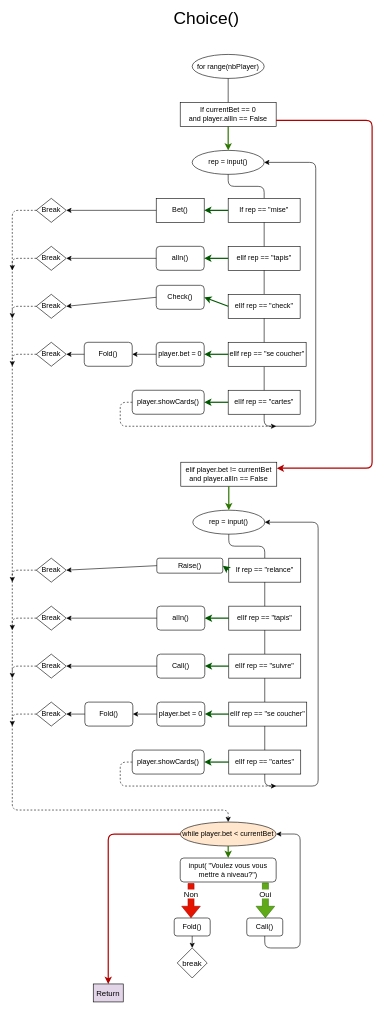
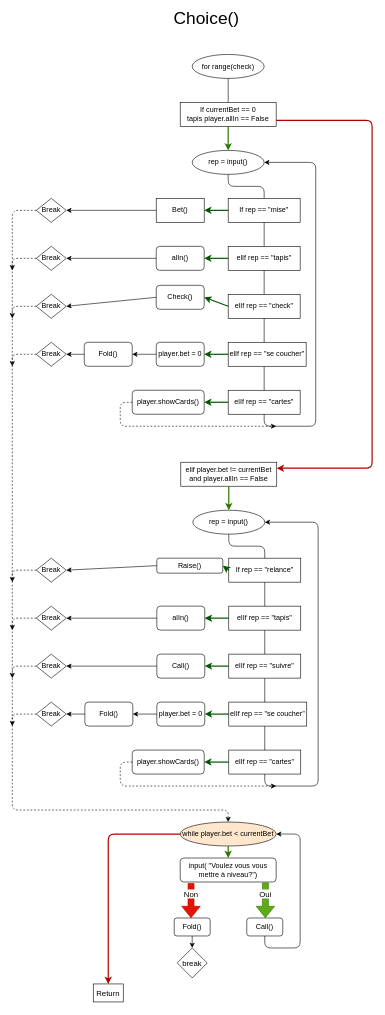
node "for range(nbPlayer)": label "for range(nbPlayer)" -> "for range(check)"
node "If currentBet == 0 and player.allIn == False": label "If currentBet == 0 and player.allIn == False" -> "If currentBet == 0 tapis player.allIn == False"
node "Return": fillcolor #e1d5e7 -> #ffffff
